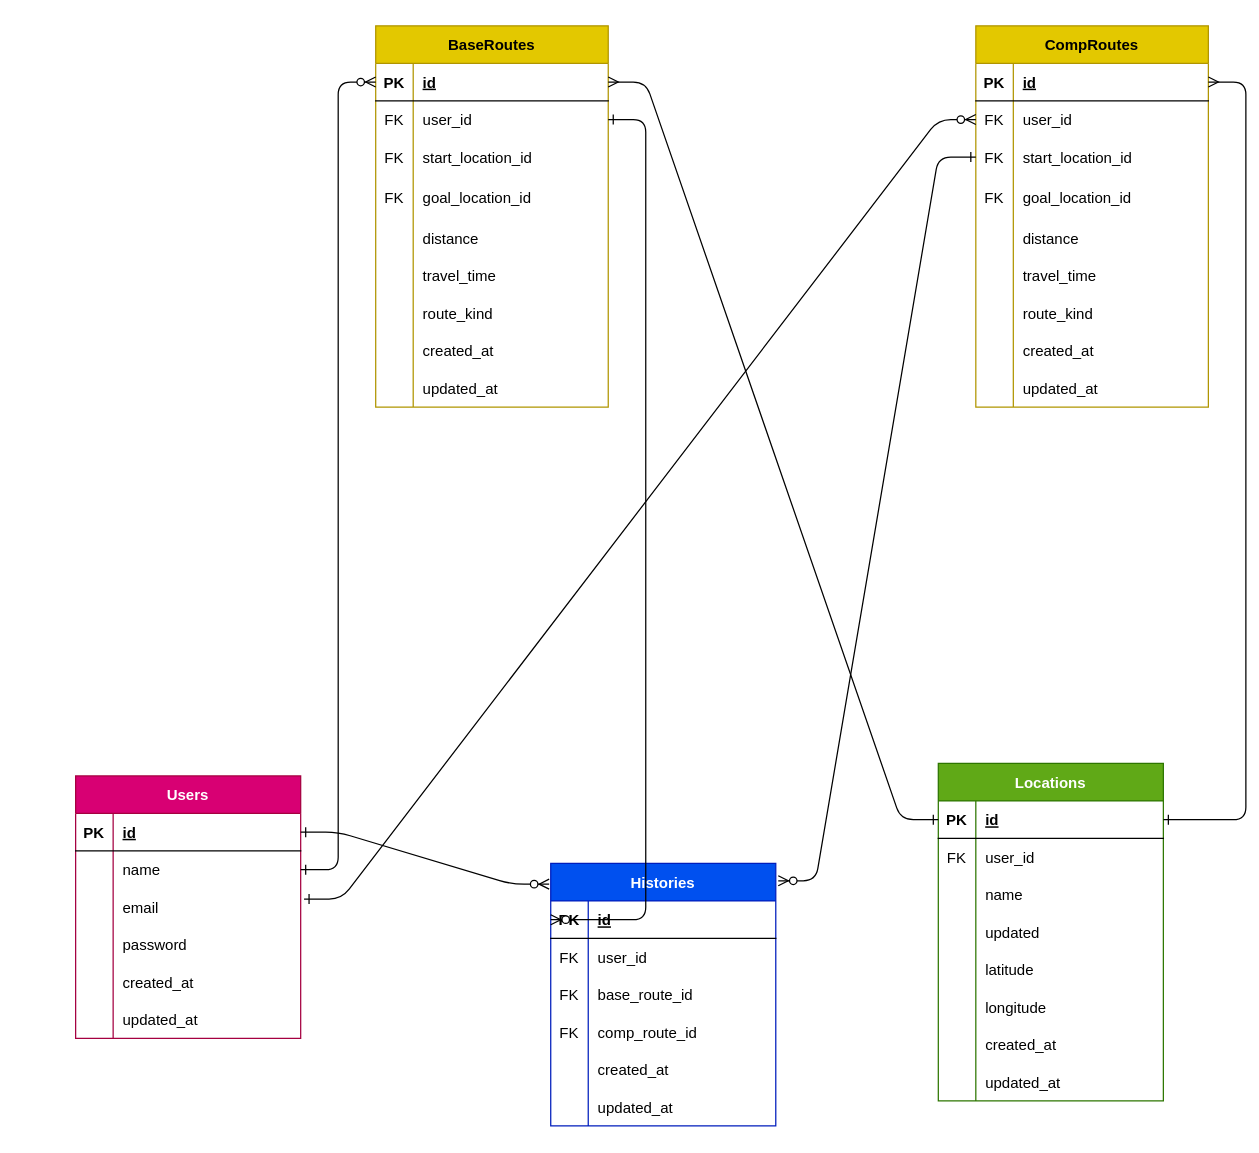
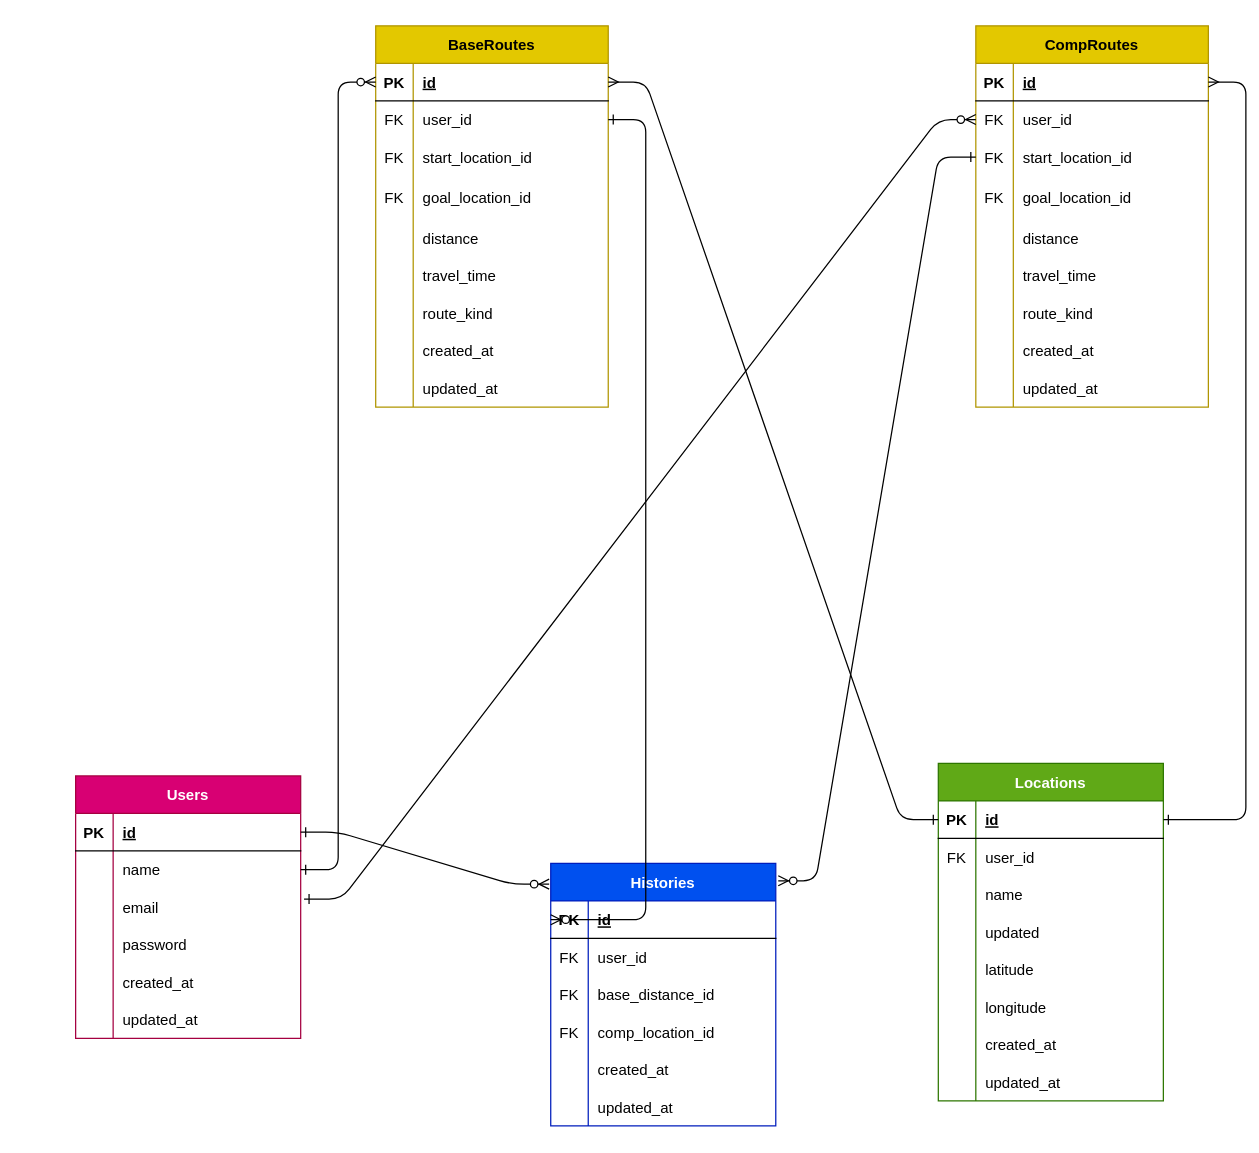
node "base_route_id": label "base_route_id" -> "base_distance_id"
node "comp_route_id": label "comp_route_id" -> "comp_location_id"
